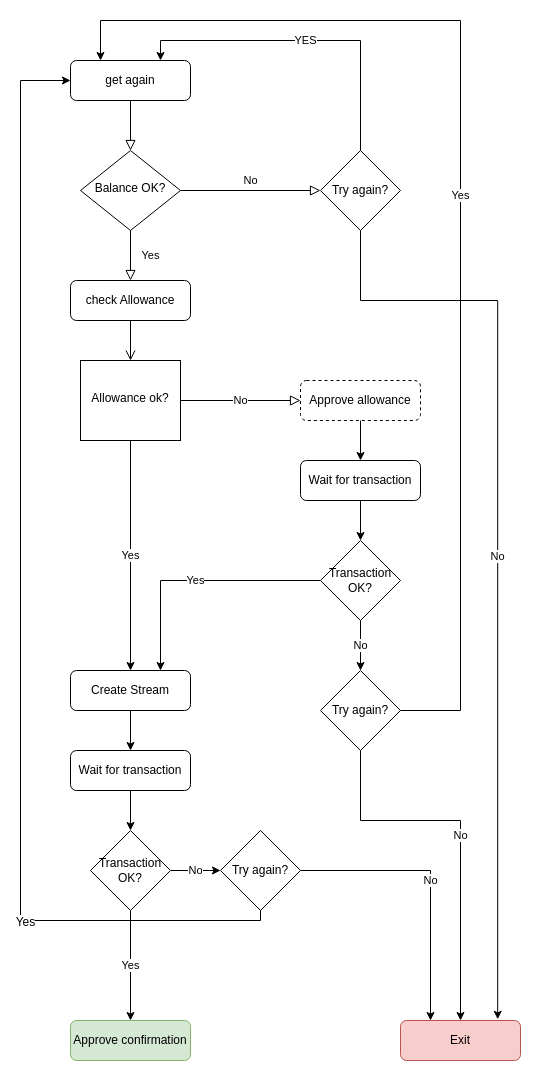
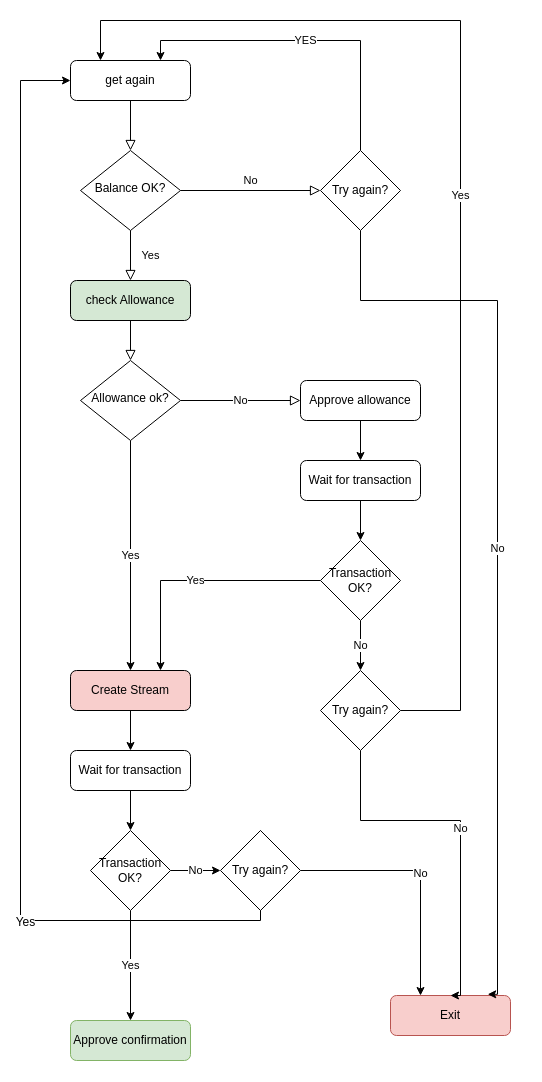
node "check Allowance": fillcolor #ffffff -> #d5e8d4
edge "check Allowance" -> "Allowance ok?": arrowhead open -> block
node "Allowance ok?": shape rectangle -> diamond
node "Approve allowance": style dashed -> solid
node "Create Stream": fillcolor #ffffff -> #f8cecc
node "Exit": moved (461, 1041) -> (451, 1016)
